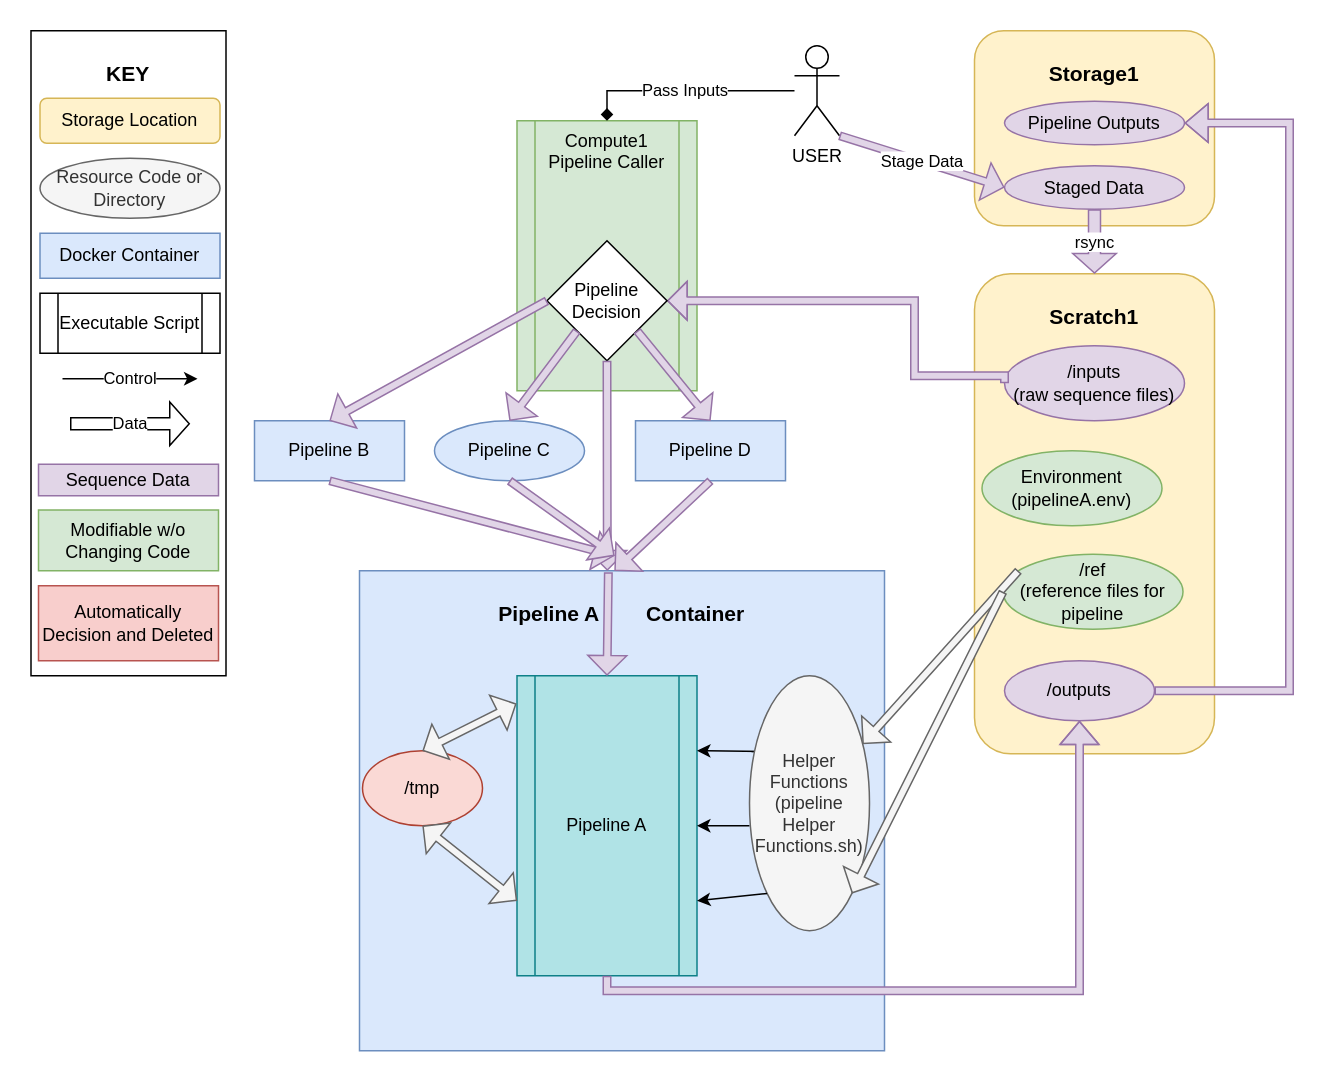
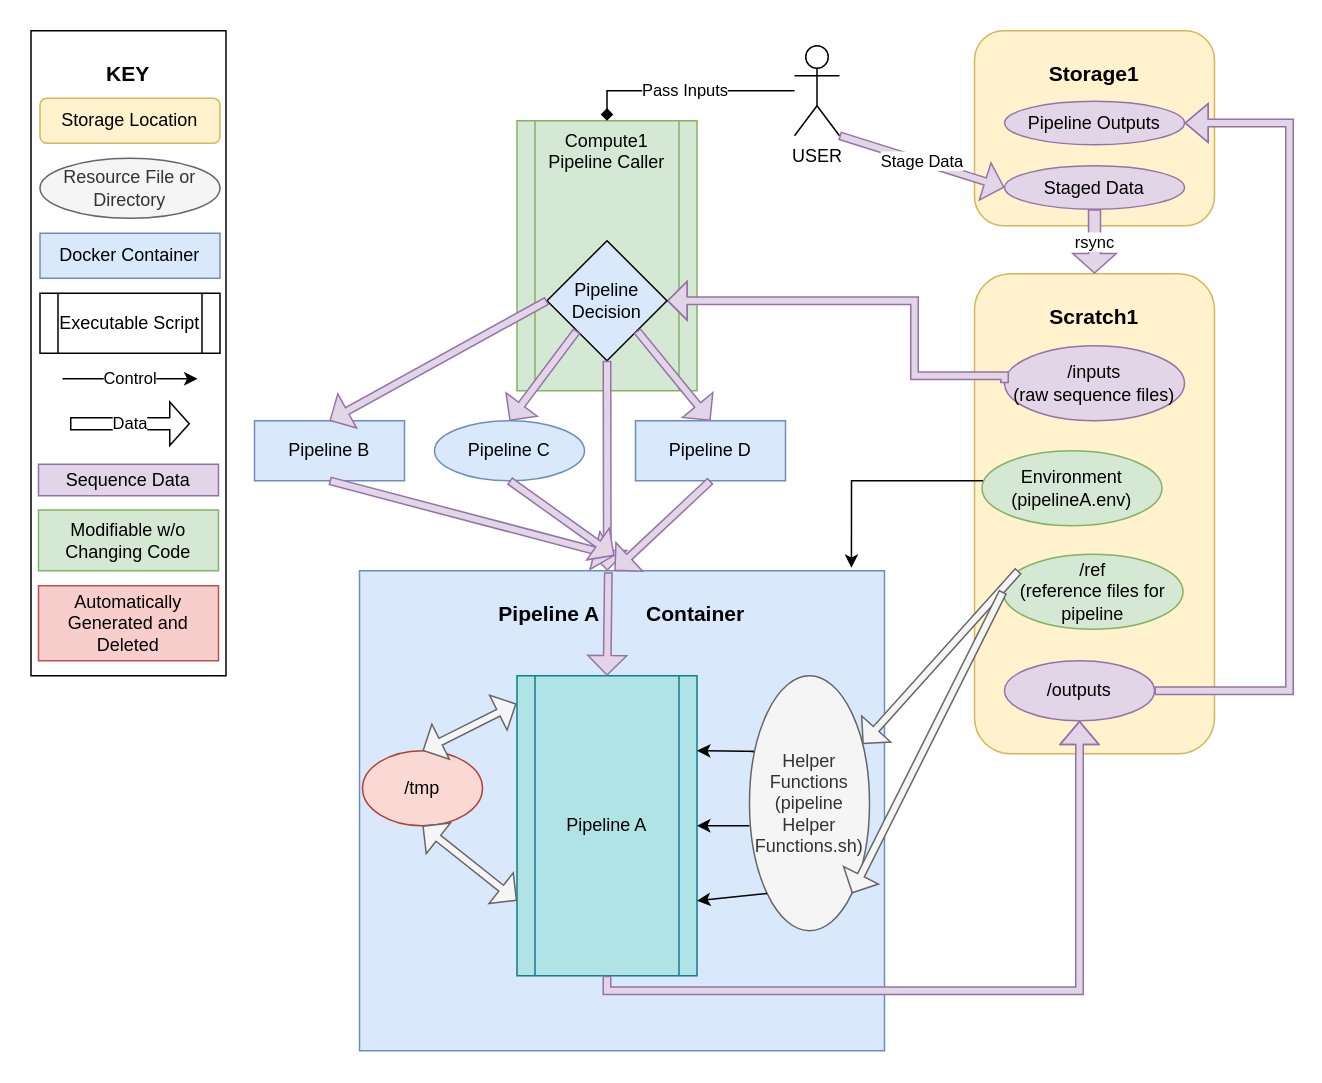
node "Resource Code or Directory": label "Resource Code or Directory" -> "Resource File or Directory"
node "Pipeline Decision": fillcolor #ffffff -> #dae8fc
edge "Environment (pipelineA.env)" -> "Pipeline A Container": added
node "Automatically Decision and Deleted": label "Automatically Decision and Deleted" -> "Automatically Generated and Deleted"
